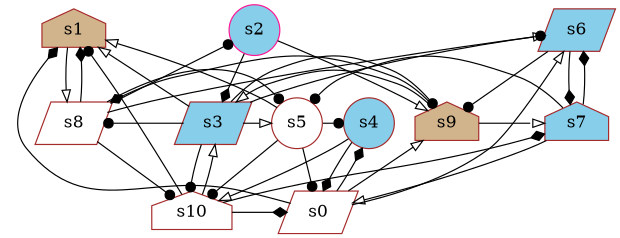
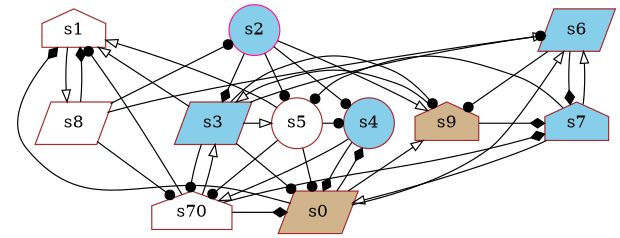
node "s1": fillcolor tan -> white
edge "s9" -> "s8": removed
edge "s8" -> "s5": now "s2" -> "s5"
edge "s2" -> "s4": added
edge "s7" -> "s6": arrowhead diamond -> onormal
edge "s3" -> "s8": now "s3" -> "s0"
edge "s9" -> "s7": arrowhead onormal -> diamond
node "s10": label "s10" -> "s70"
node "s0": fillcolor white -> tan
